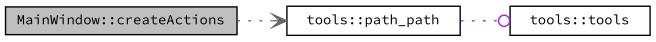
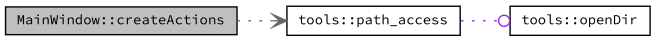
node "tools::path_path": label "tools::path_path" -> "tools::path_access"
node "tools::tools": label "tools::tools" -> "tools::openDir"
